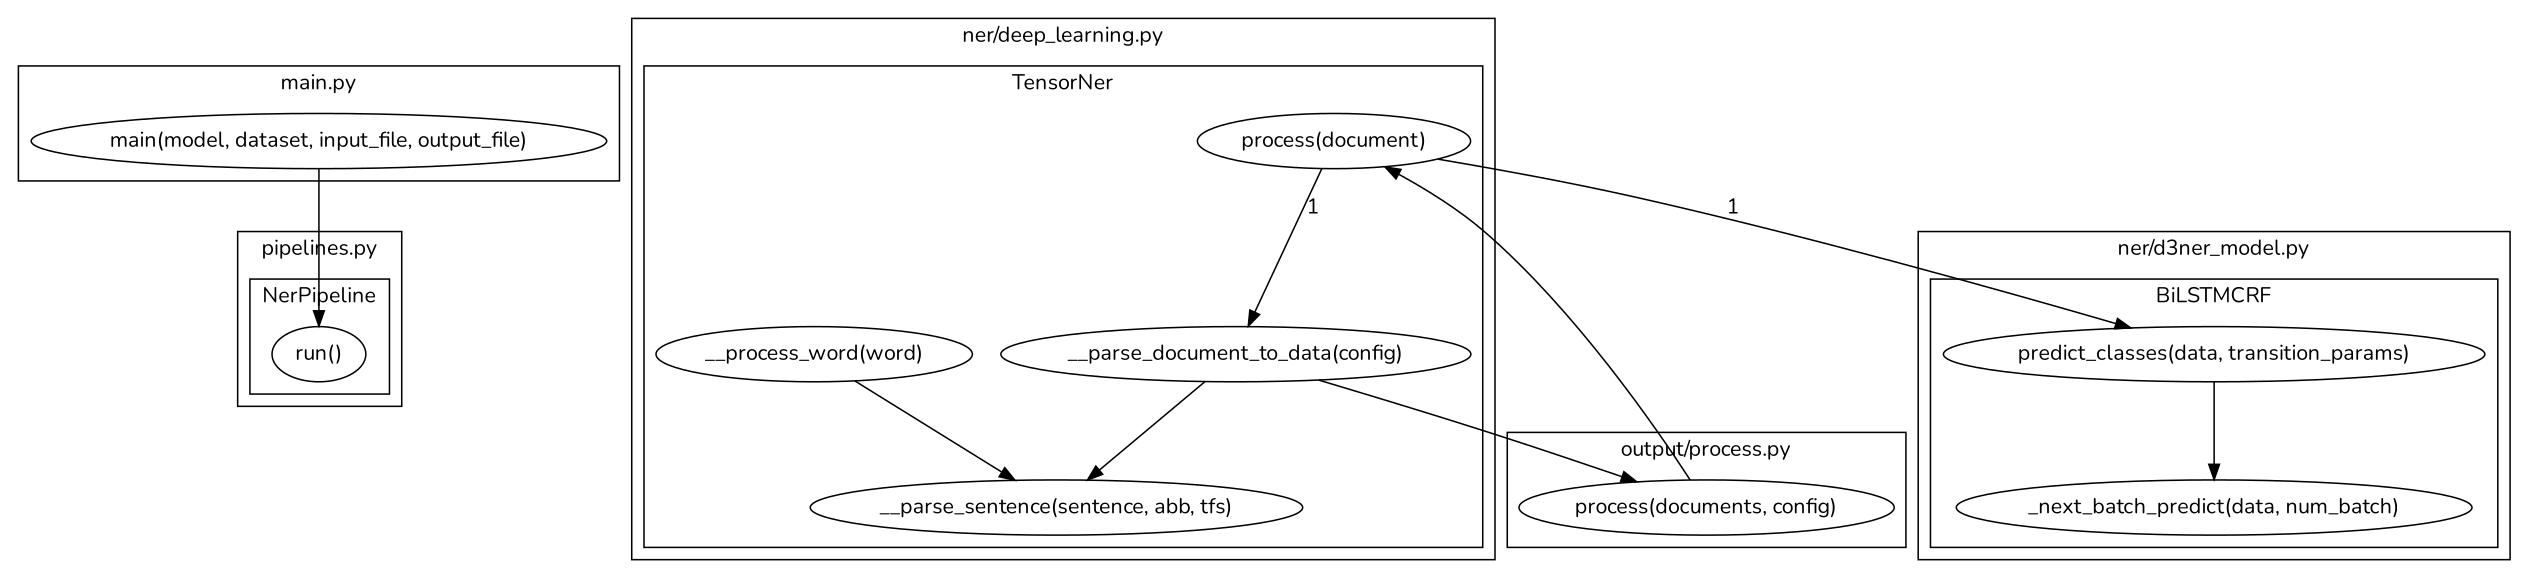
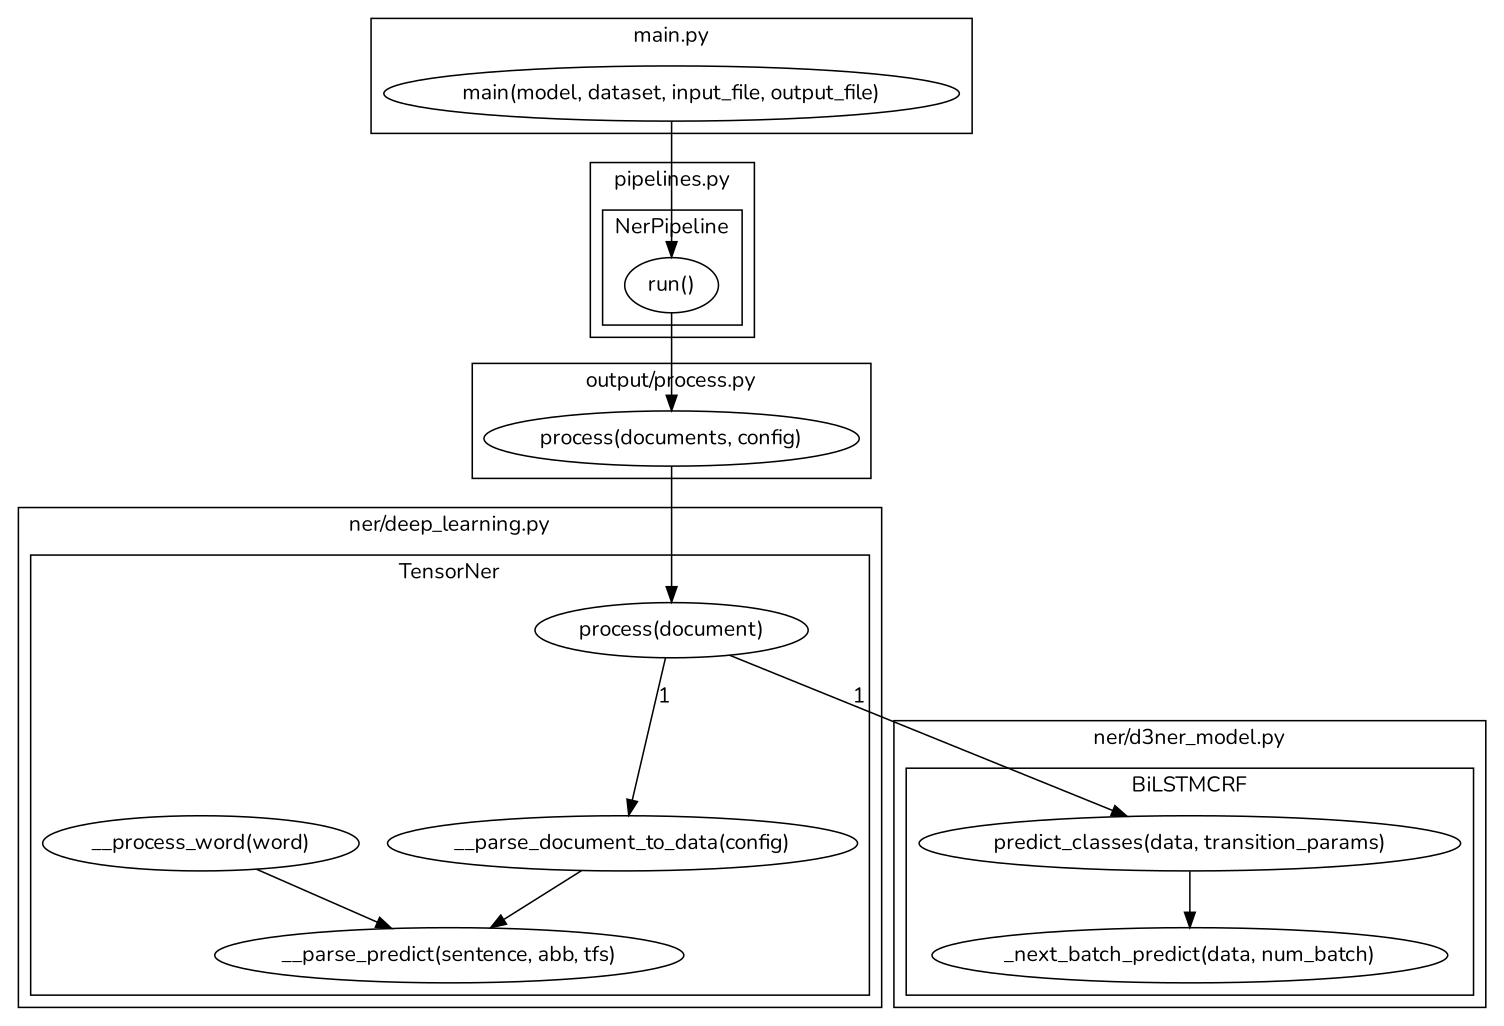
edge "__parse_document_to_data(config)" -> "process(documents, config)": now "run()" -> "process(documents, config)"
node "__parse_sentence(sentence, abb, tfs)": label "__parse_sentence(sentence, abb, tfs)" -> "__parse_predict(sentence, abb, tfs)"
